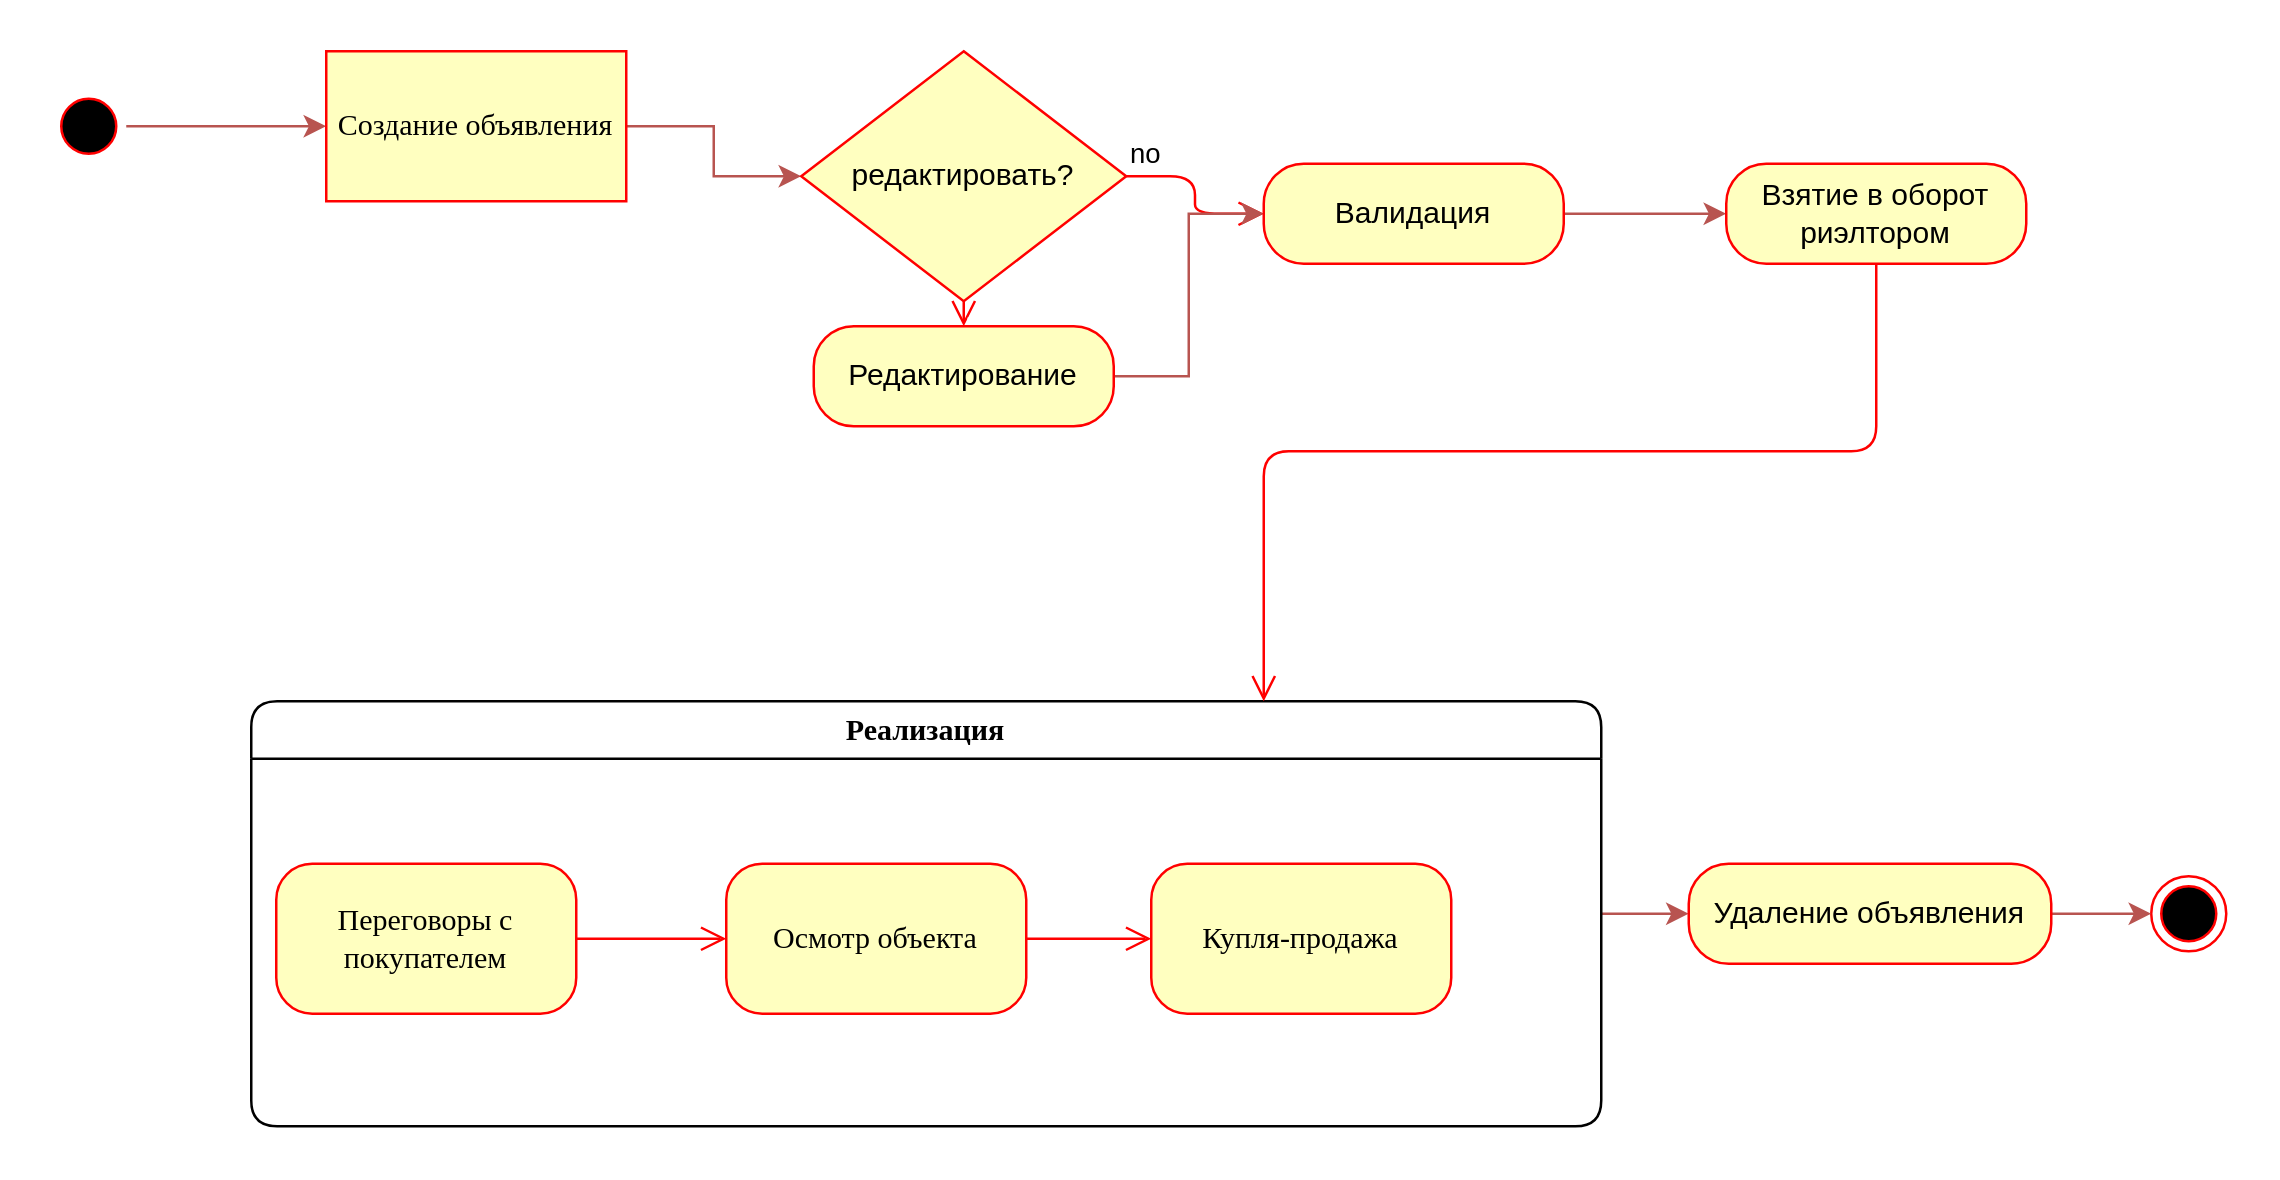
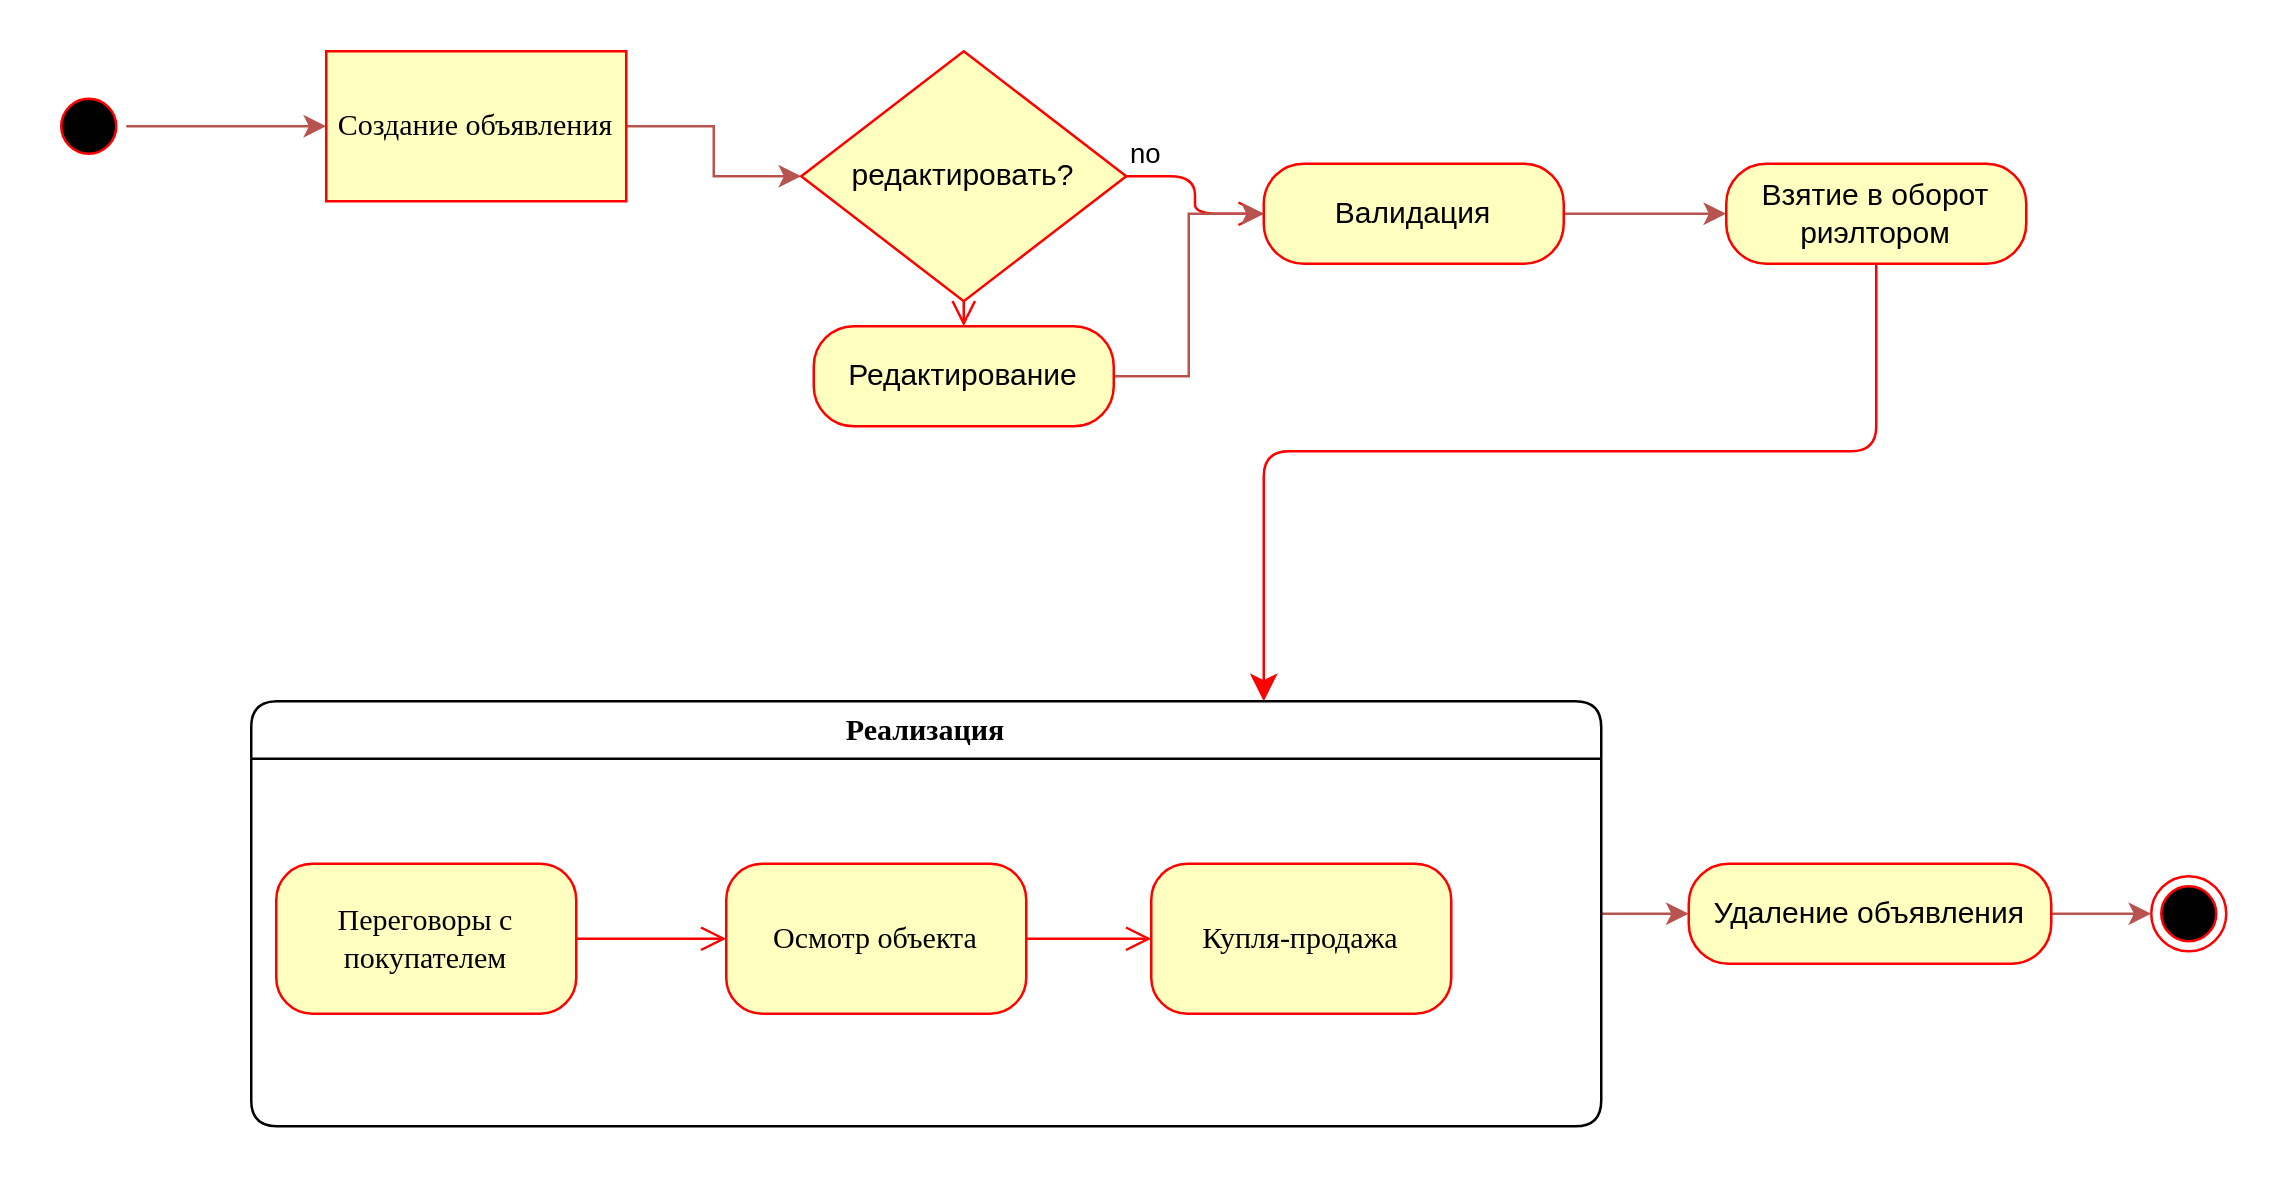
edge "Взятие в оборот риэлтором" -> "Реализация": arrowhead open -> classic
